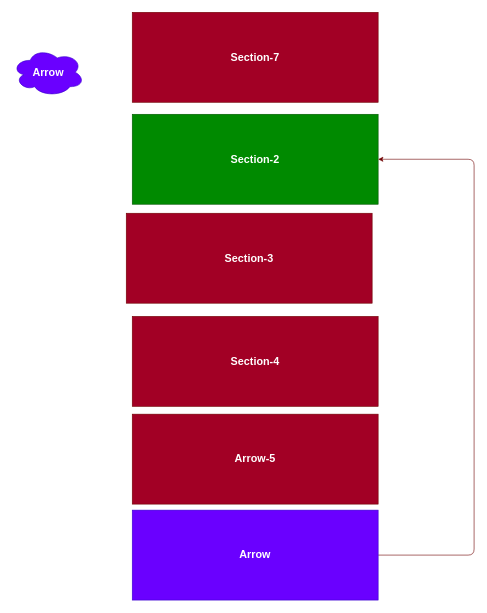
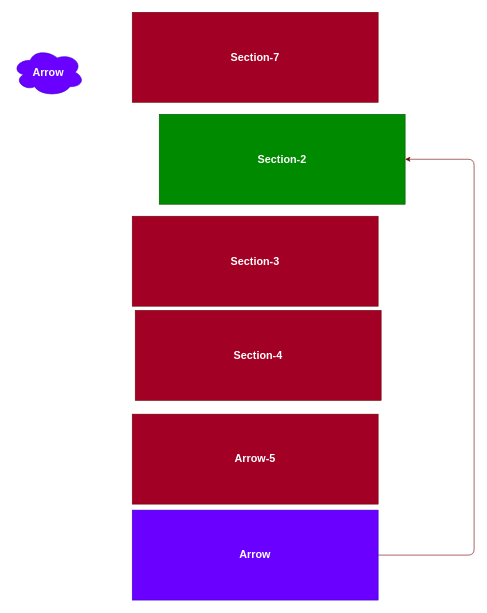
node "Section-2": moved (255, 159) -> (282, 159)
node "Section-3": moved (249, 258) -> (255, 261)
node "Section-4": moved (255, 362) -> (258, 356)
